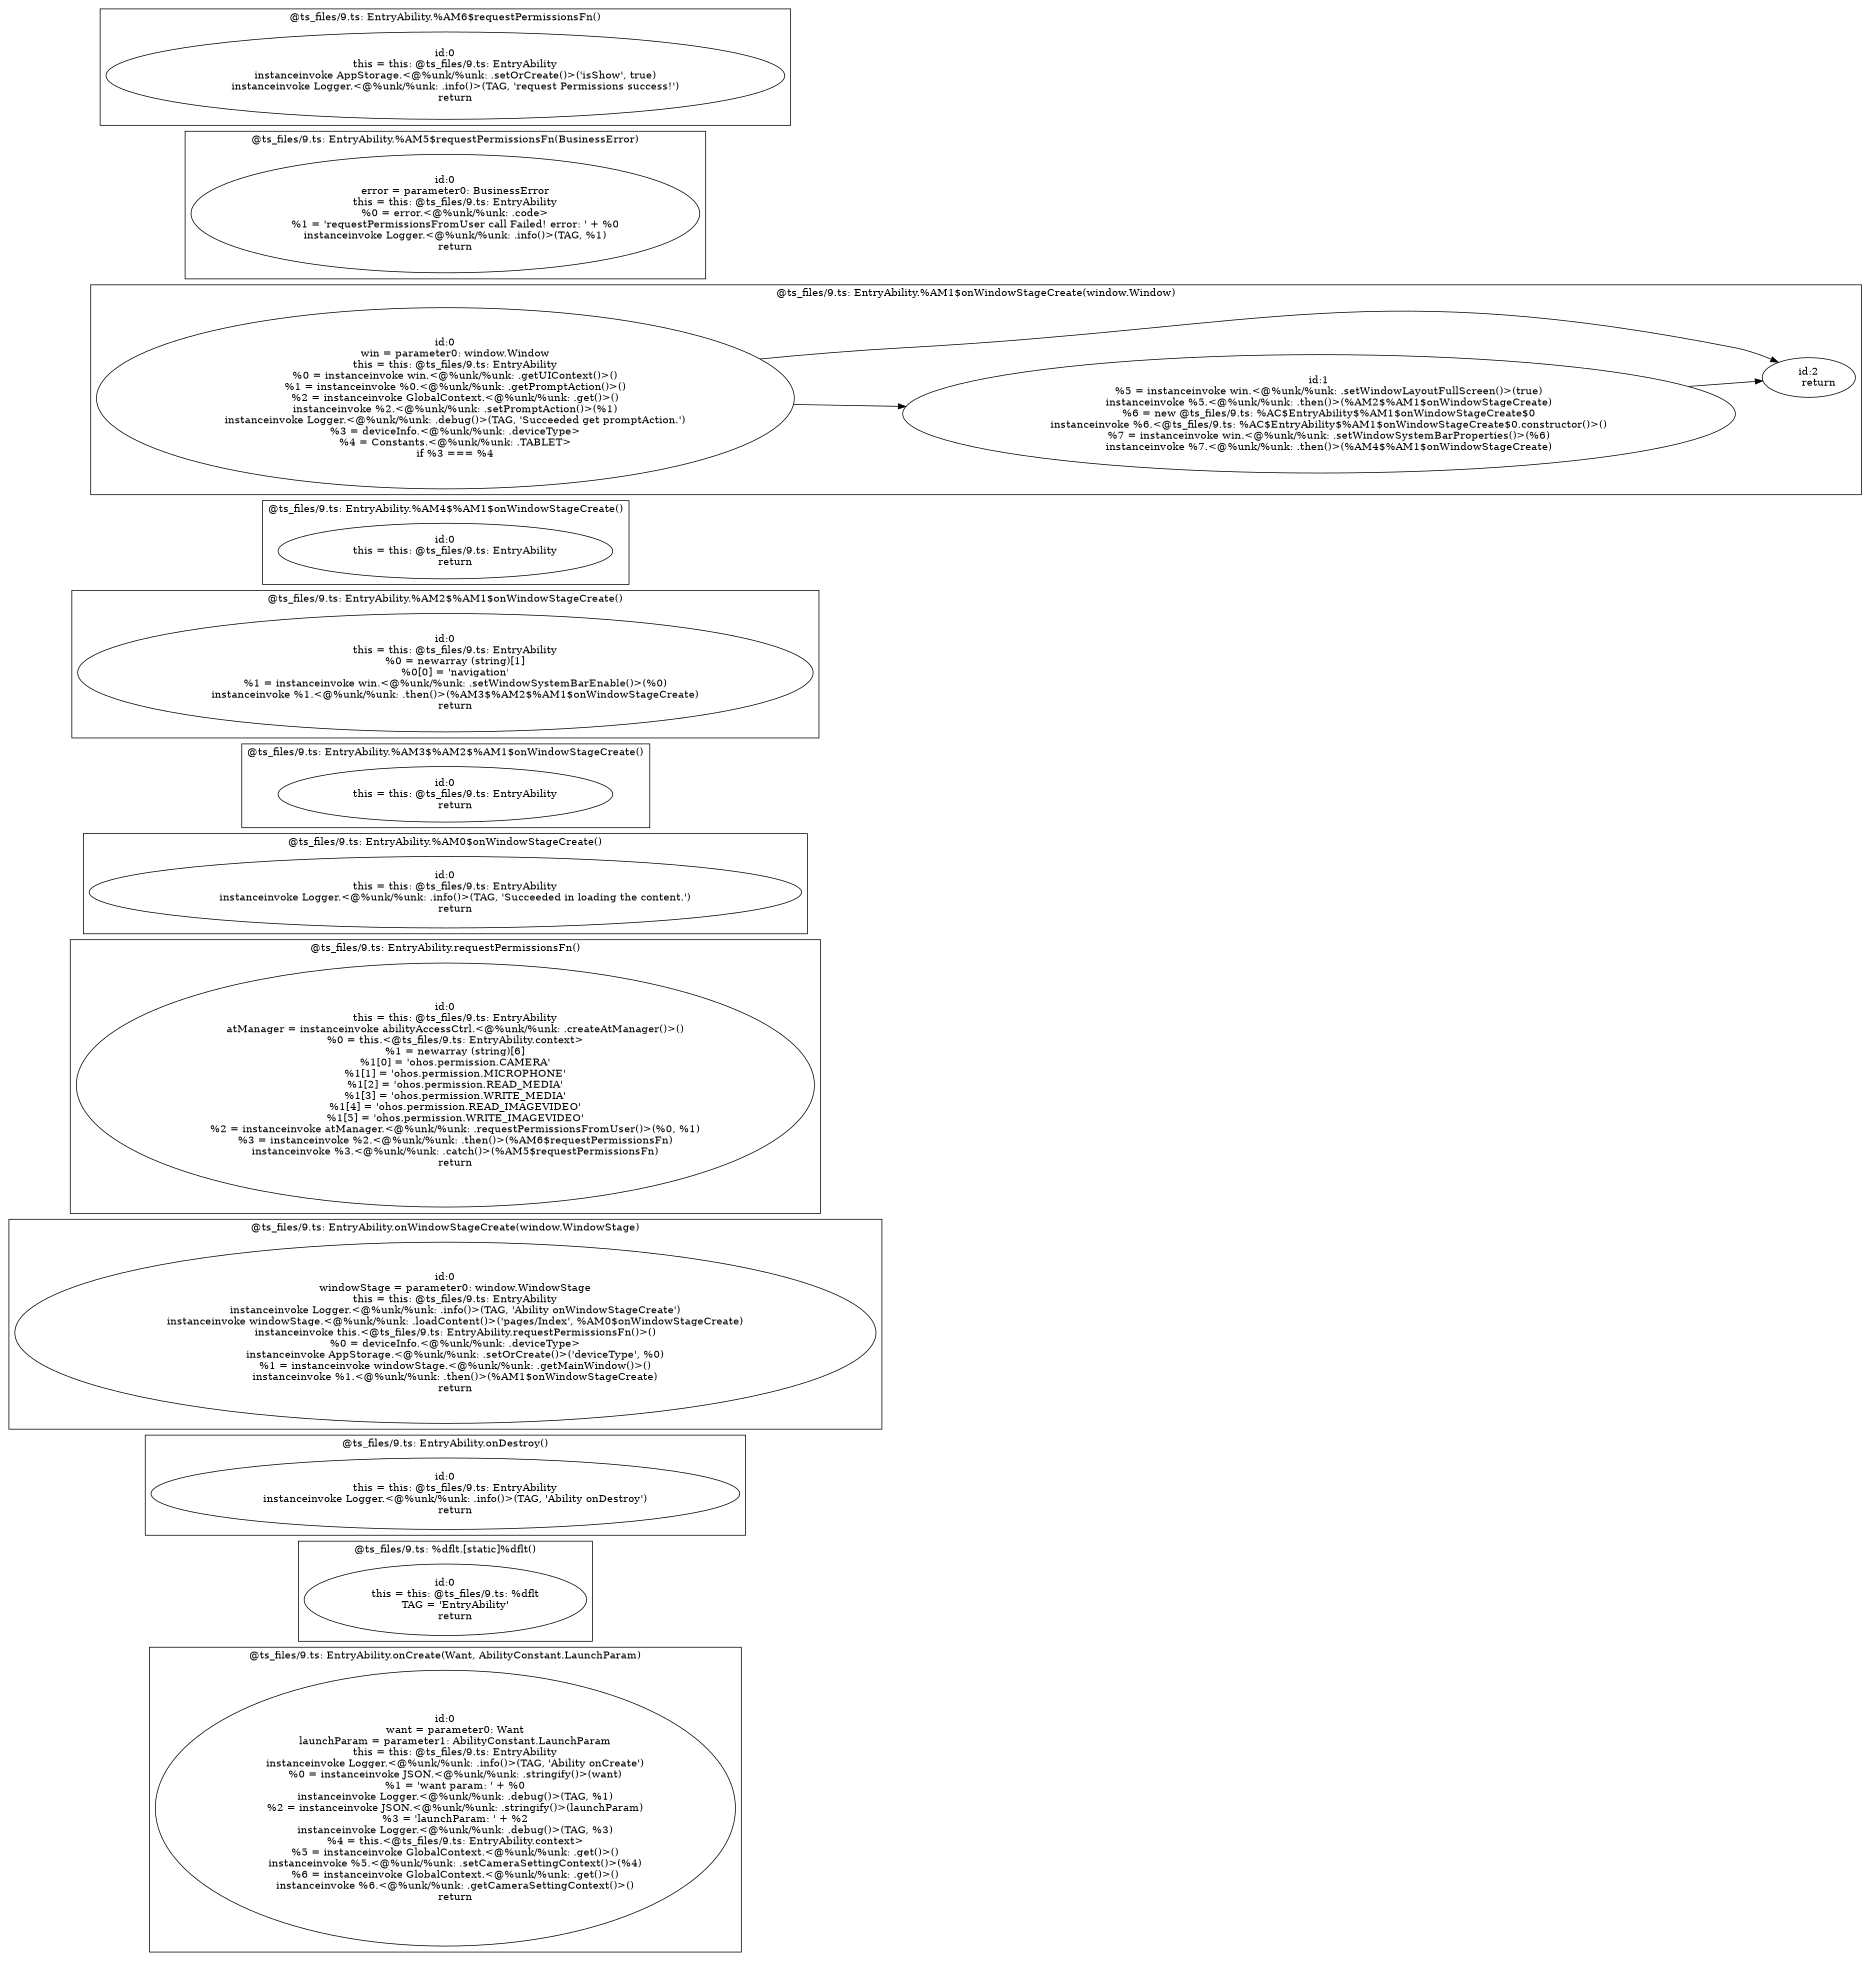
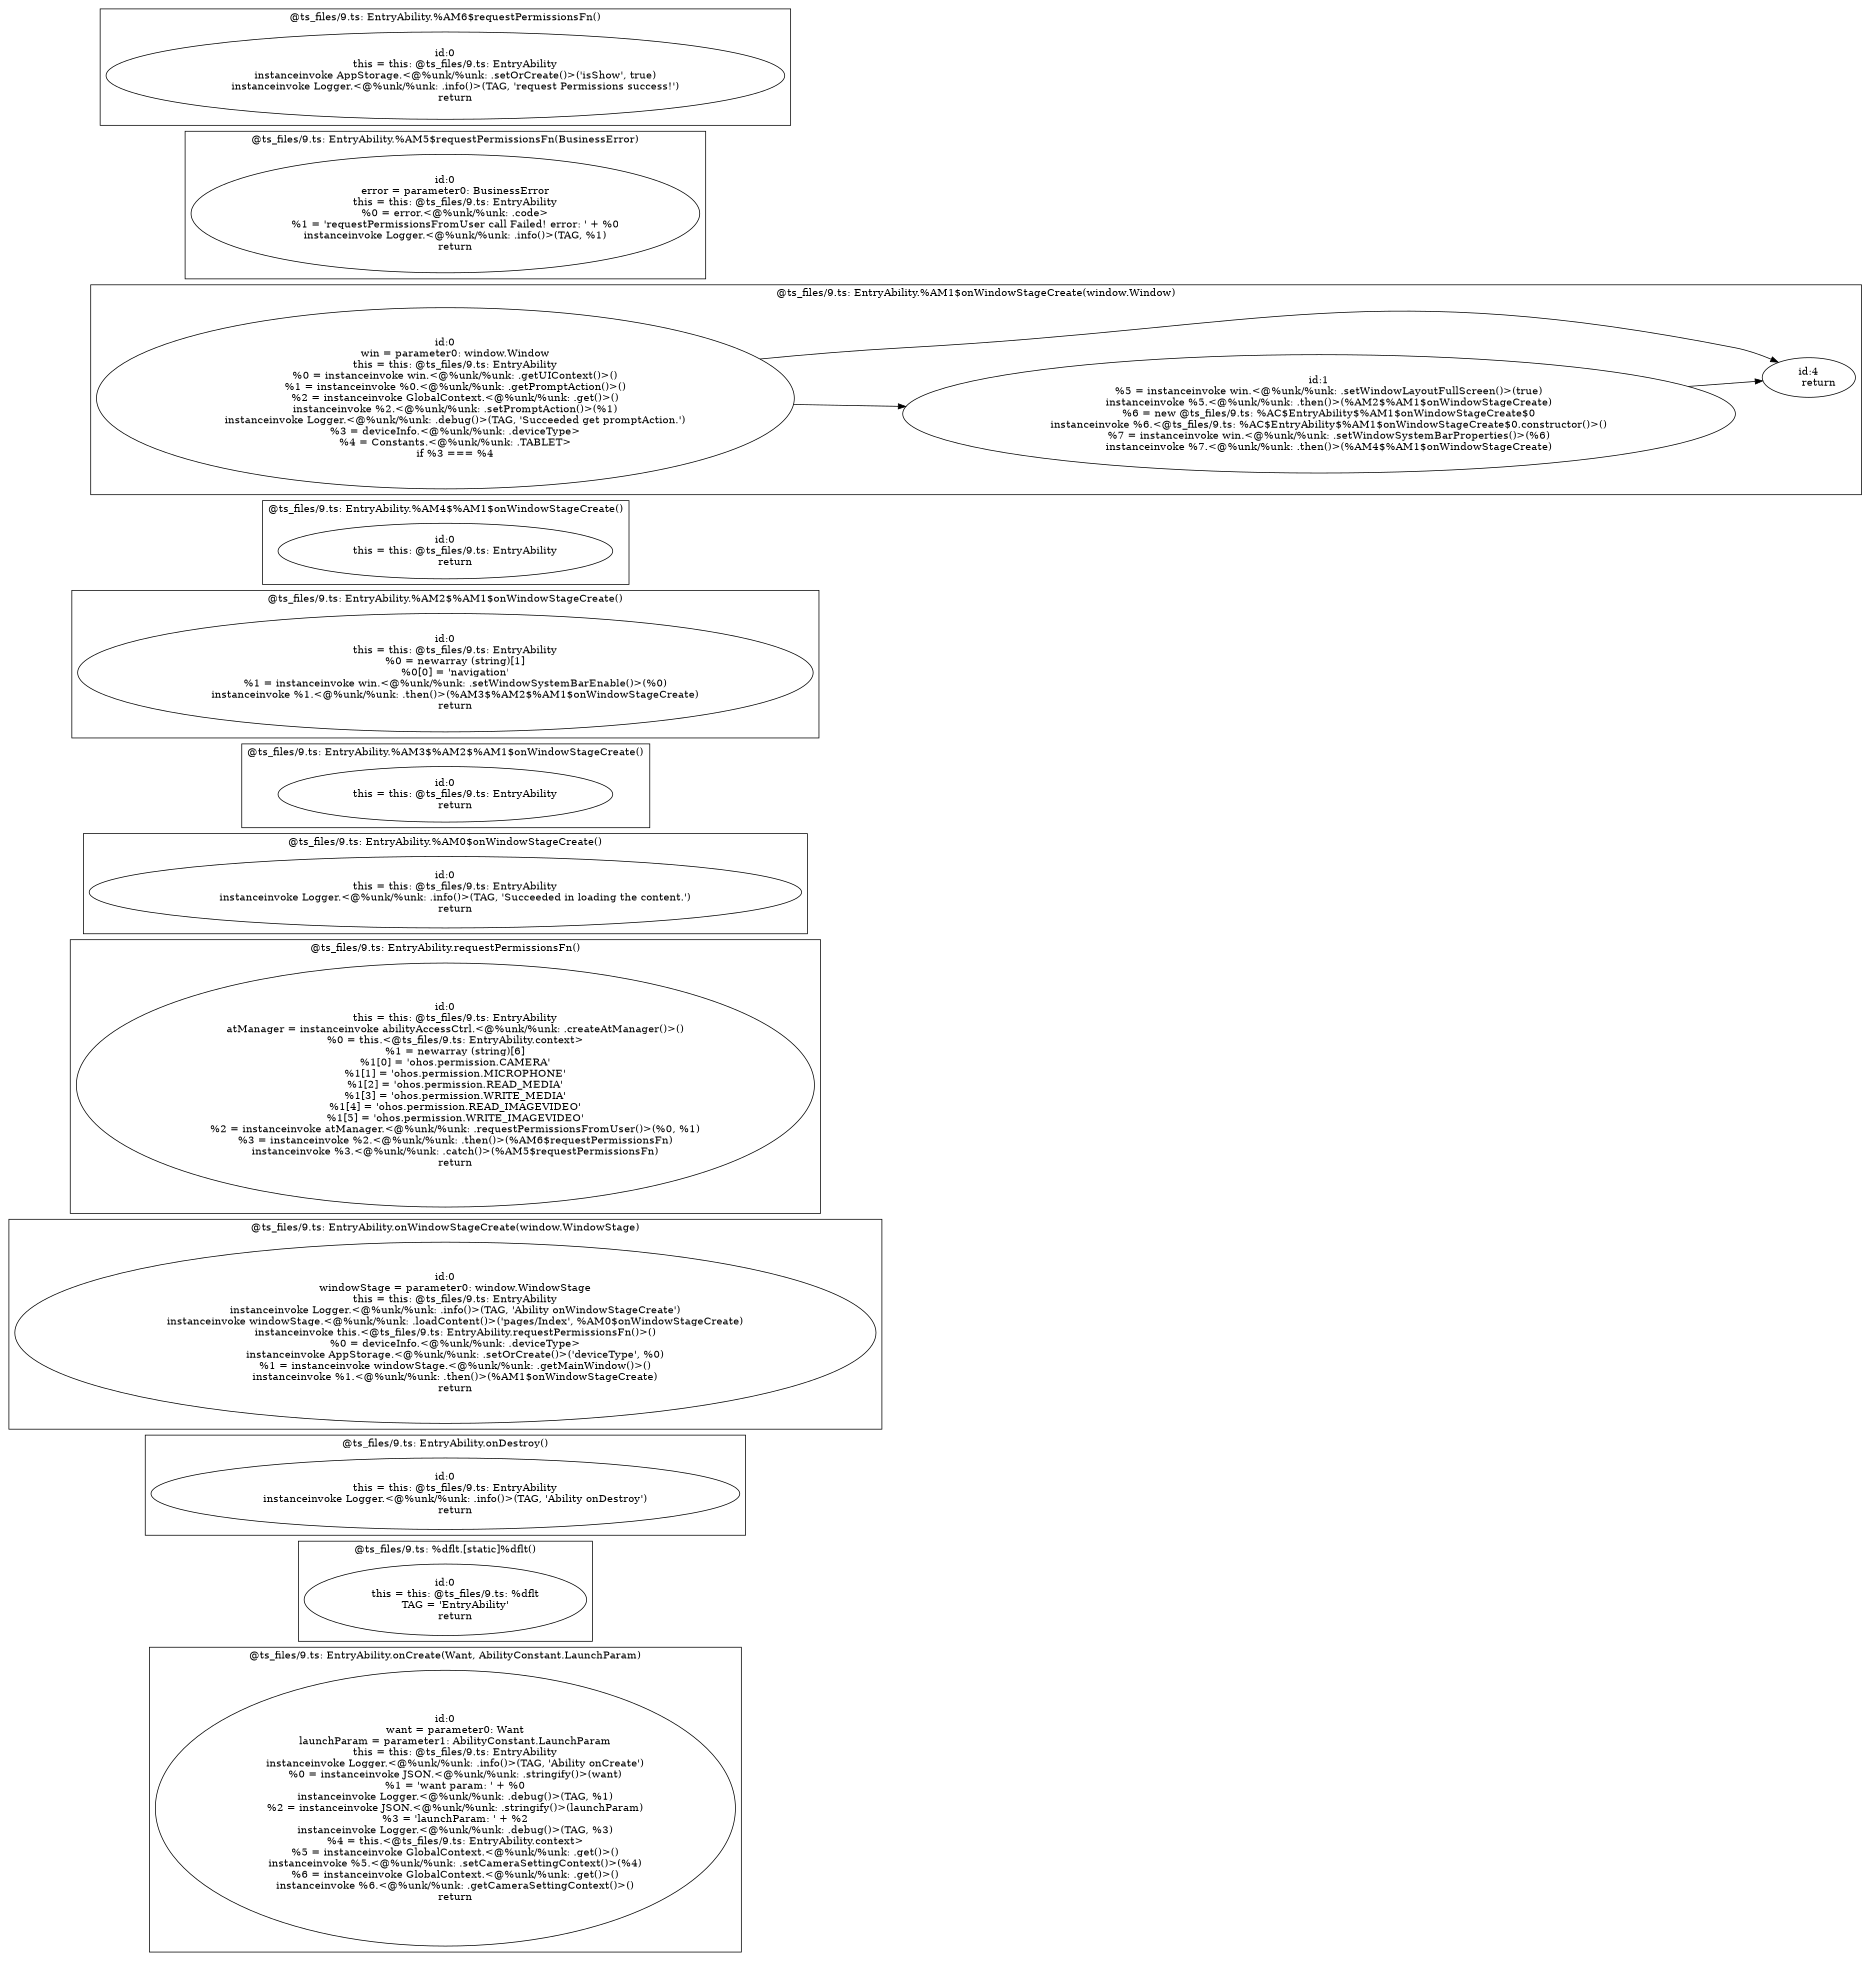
node "id:2 return": label "id:2 return" -> "id:4 return"
